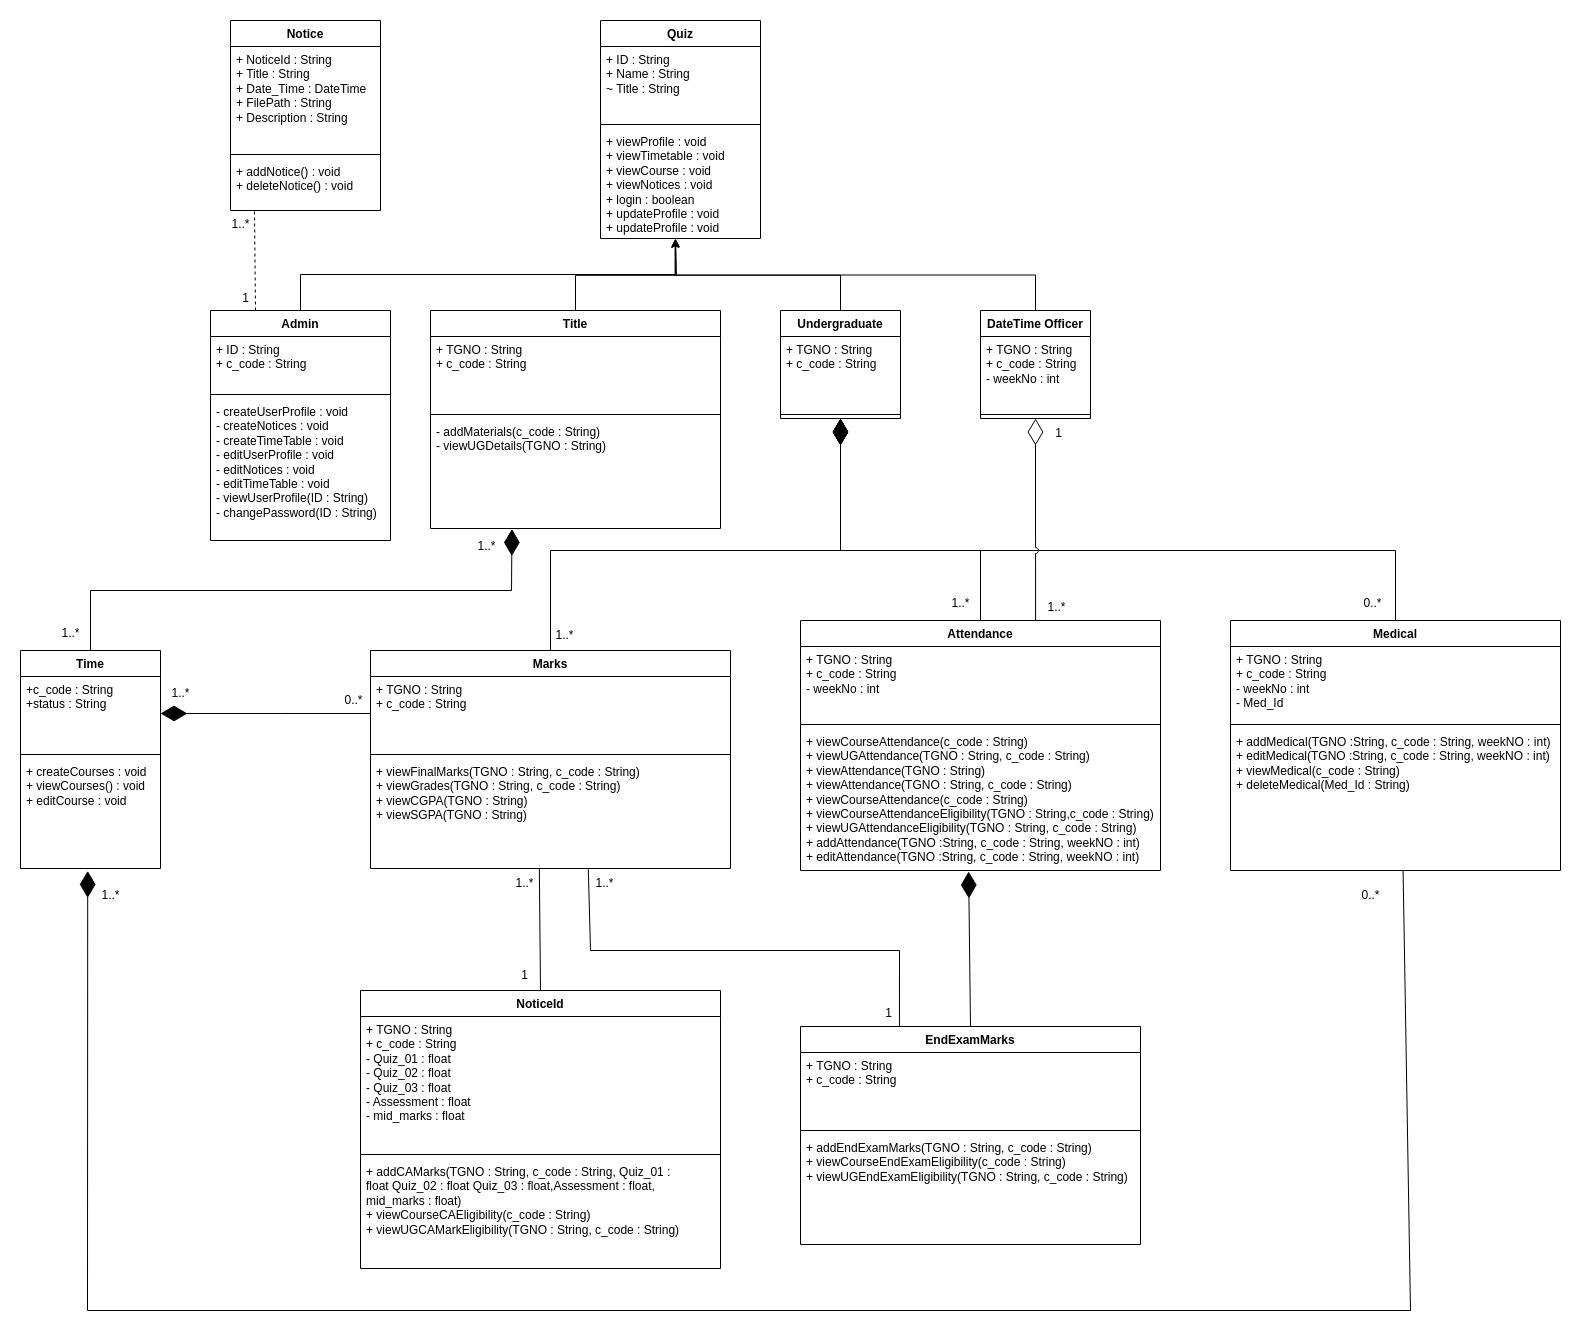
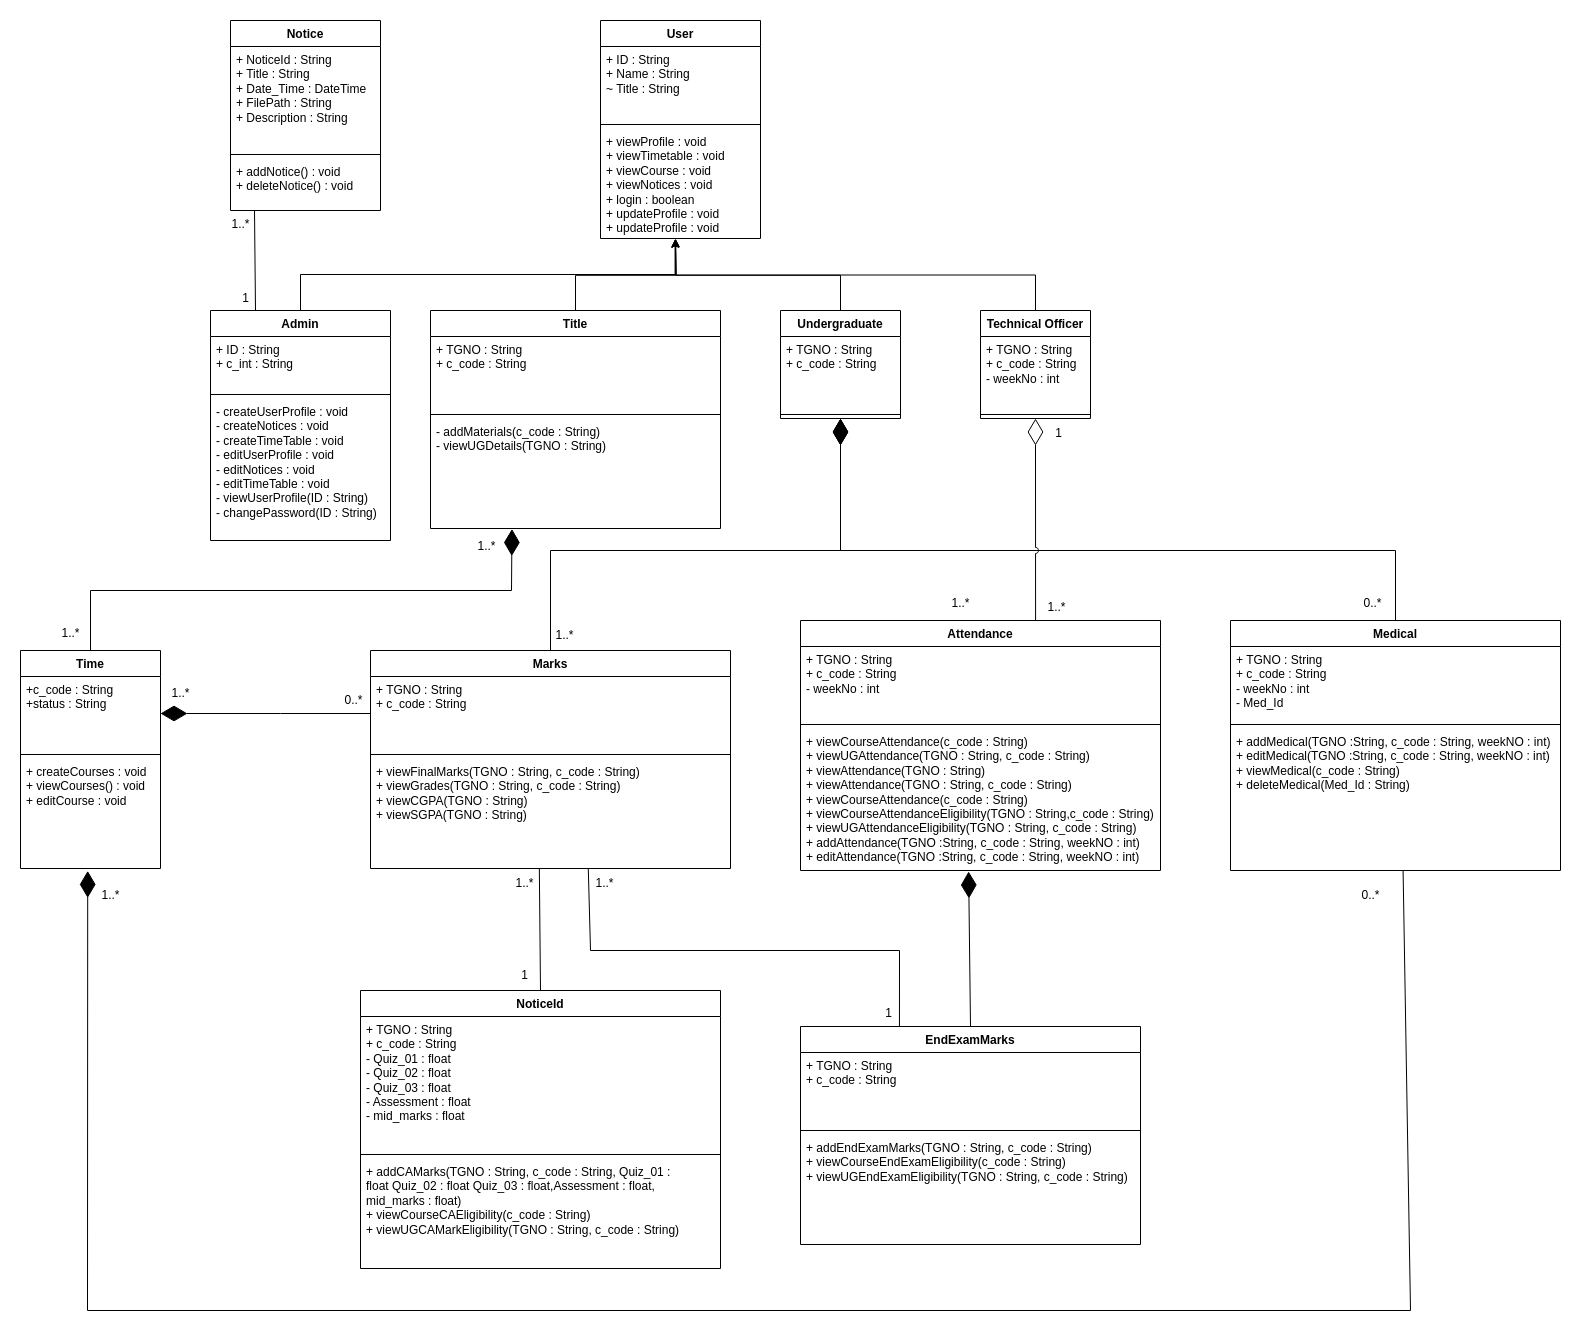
node "Quiz": label "Quiz" -> "User"
edge "+ addNotice() : void + deleteNotice() : void" -- "Admin": style dashed -> solid
node "DateTime Officer": label "DateTime Officer" -> "Technical Officer"
node "+ ID : String + c_code : String": label "+ ID : String + c_code : String" -> "+ ID : String + c_int : String"
edge "Attendance" -> "Undergraduate": removed
